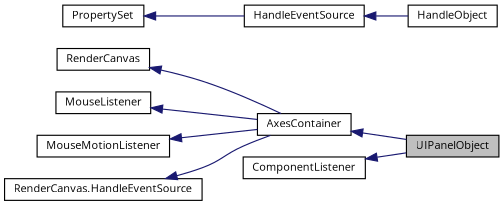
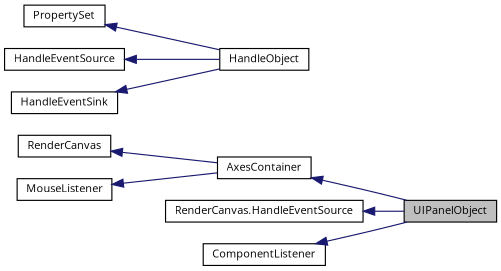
edge "HandleEventSource" -> "PropertySet": now "HandleObject" -> "PropertySet"
node "HandleEventSink": added
node "MouseMotionListener": removed
edge "AxesContainer" -> "RenderCanvas.HandleEventSource": now "UIPanelObject" -> "RenderCanvas.HandleEventSource"
